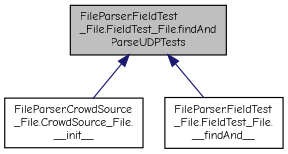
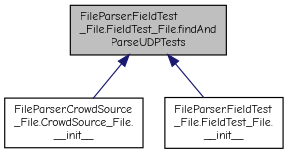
node "FileParser.FieldTest _File.FieldTest_File. __findAnd__": label "FileParser.FieldTest _File.FieldTest_File. __findAnd__" -> "FileParser.FieldTest _File.FieldTest_File. __init__"
